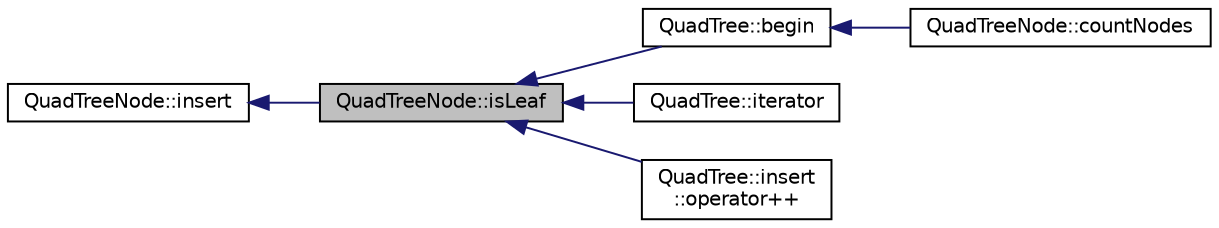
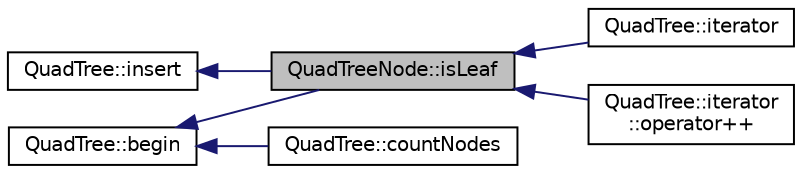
node "QuadTreeNode::countNodes": label "QuadTreeNode::countNodes" -> "QuadTree::countNodes"
edge "QuadTree::begin" -> "QuadTreeNode::isLeaf": reversed
node "QuadTreeNode::insert": label "QuadTreeNode::insert" -> "QuadTree::insert"
node "QuadTree::insert ::operator++": label "QuadTree::insert ::operator++" -> "QuadTree::iterator ::operator++"
